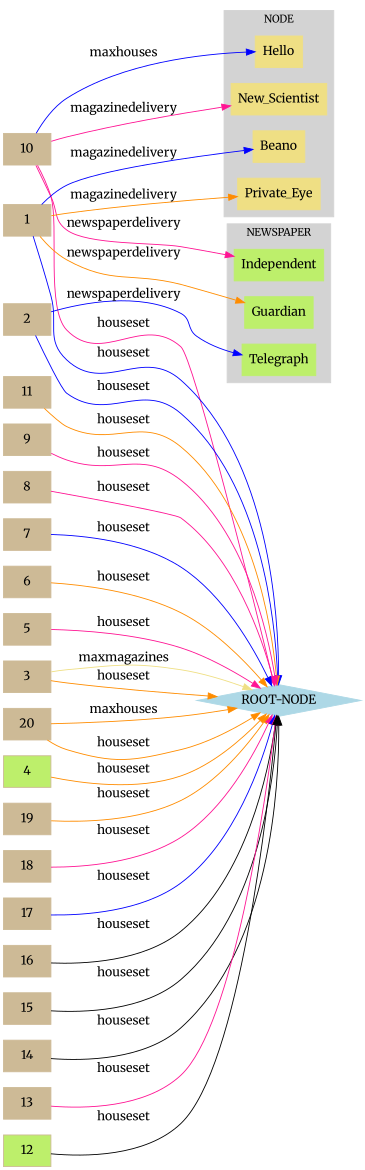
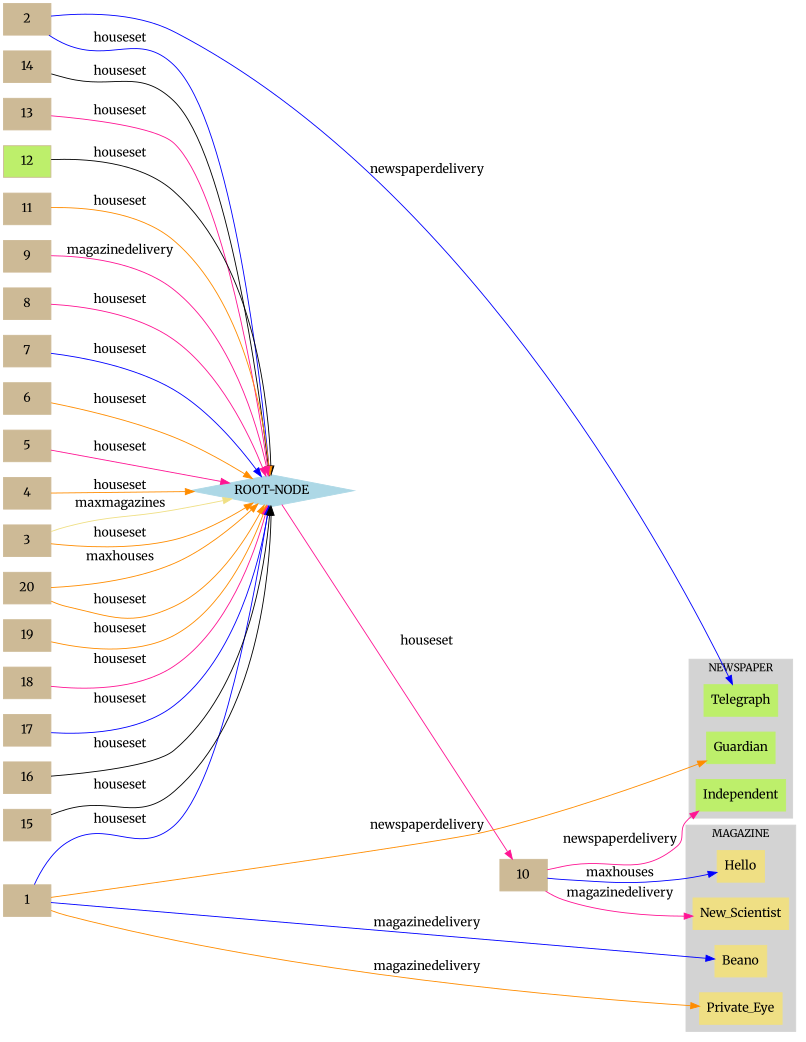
cluster "NODE": label "NODE" -> "MAGAZINE"
edge "10" -> "ROOT-NODE": reversed
edge "9" -> "ROOT-NODE": label "houseset" -> "magazinedelivery"
node "4": fillcolor #bdef6b -> wheat3
